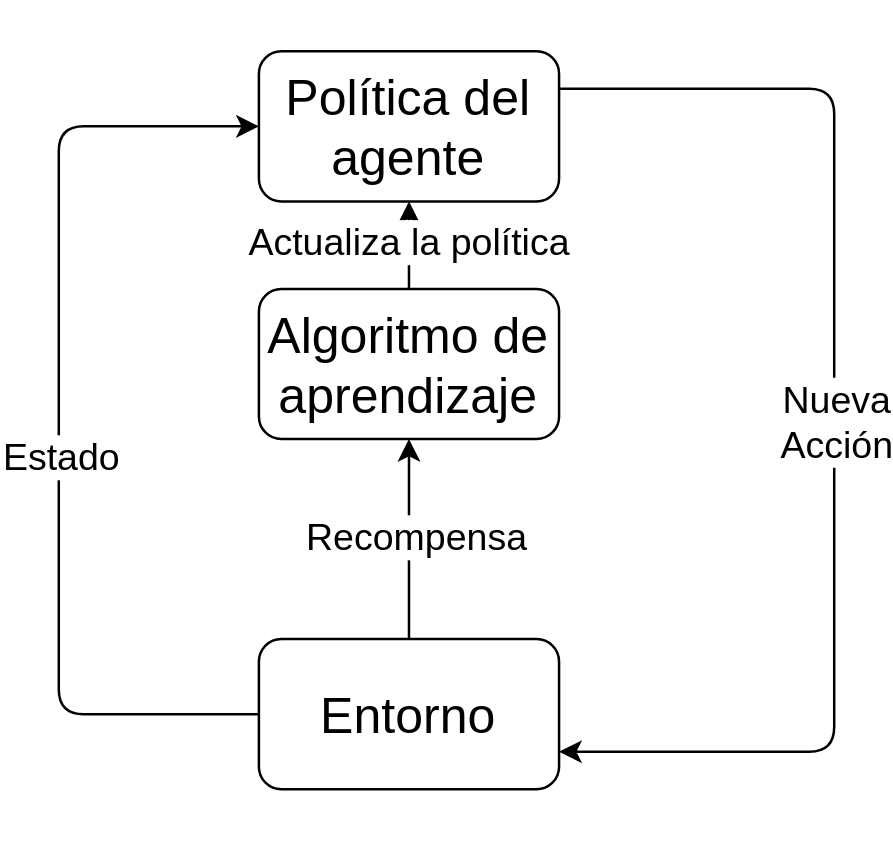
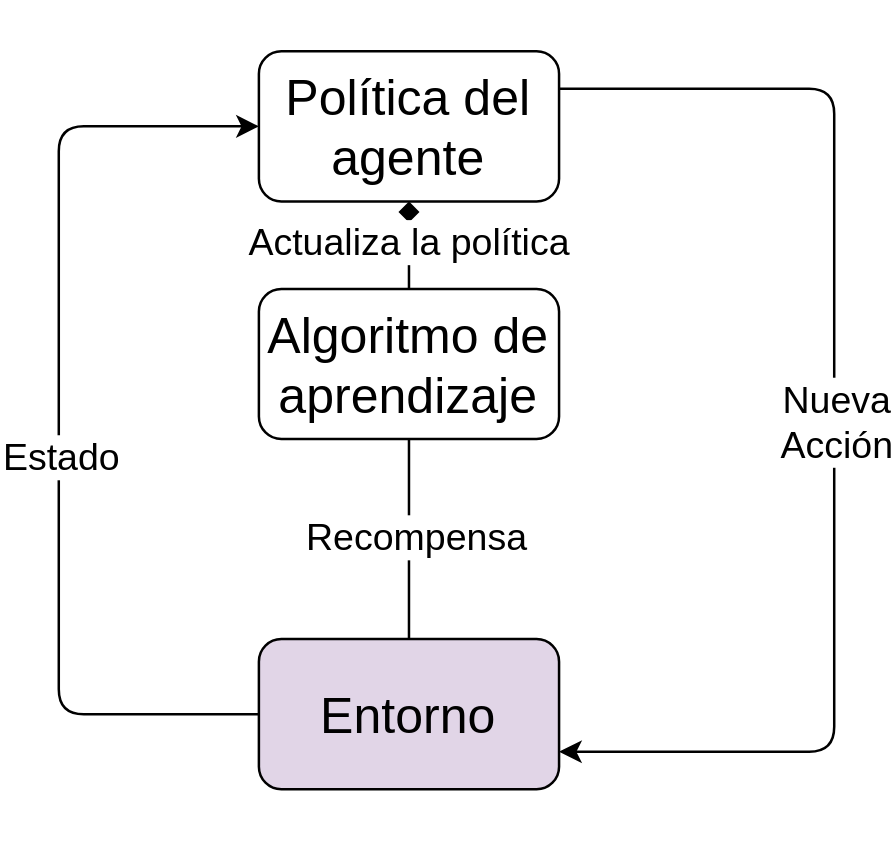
edge "Algoritmo de aprendizaje" -> "Política del agente": arrowhead classic -> diamond
edge "Entorno" -> "Algoritmo de aprendizaje": arrowhead classic -> none
node "Entorno": fillcolor #ffffff -> #e1d5e7
